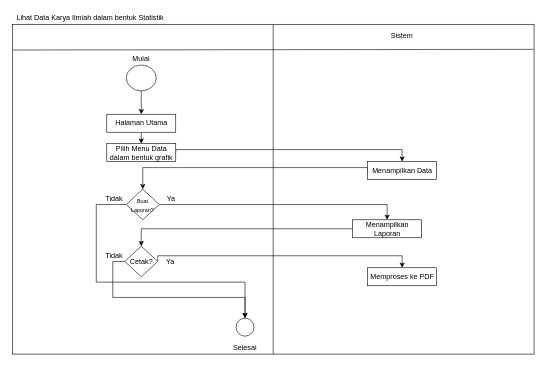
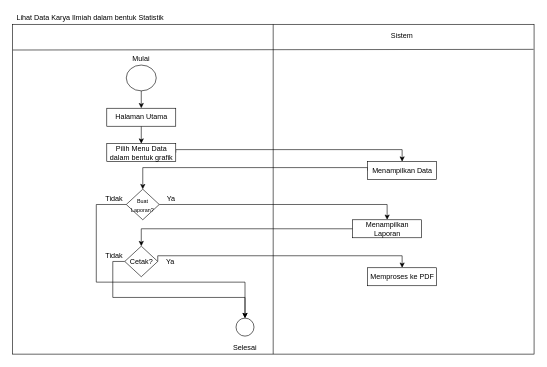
node "Halaman Utama": moved (141, 123) -> (141, 117)
